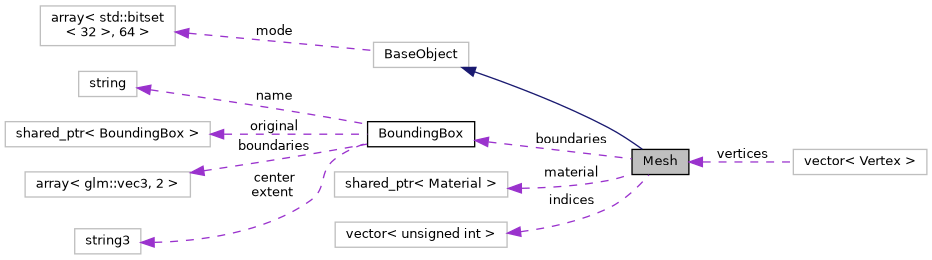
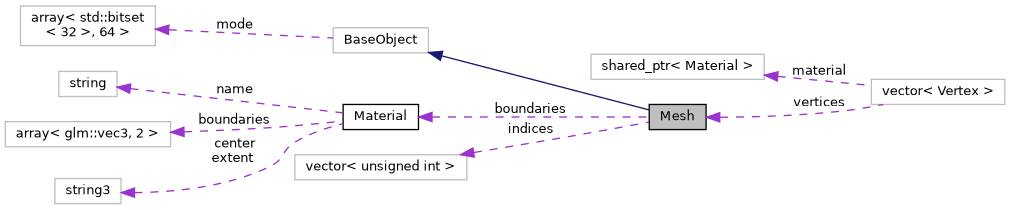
node "shared_ptr< BoundingBox >": removed
node "BoundingBox": label "BoundingBox" -> "Material"
edge "Mesh" -> "shared_ptr< Material >": now "vector< Vertex >" -> "shared_ptr< Material >"
